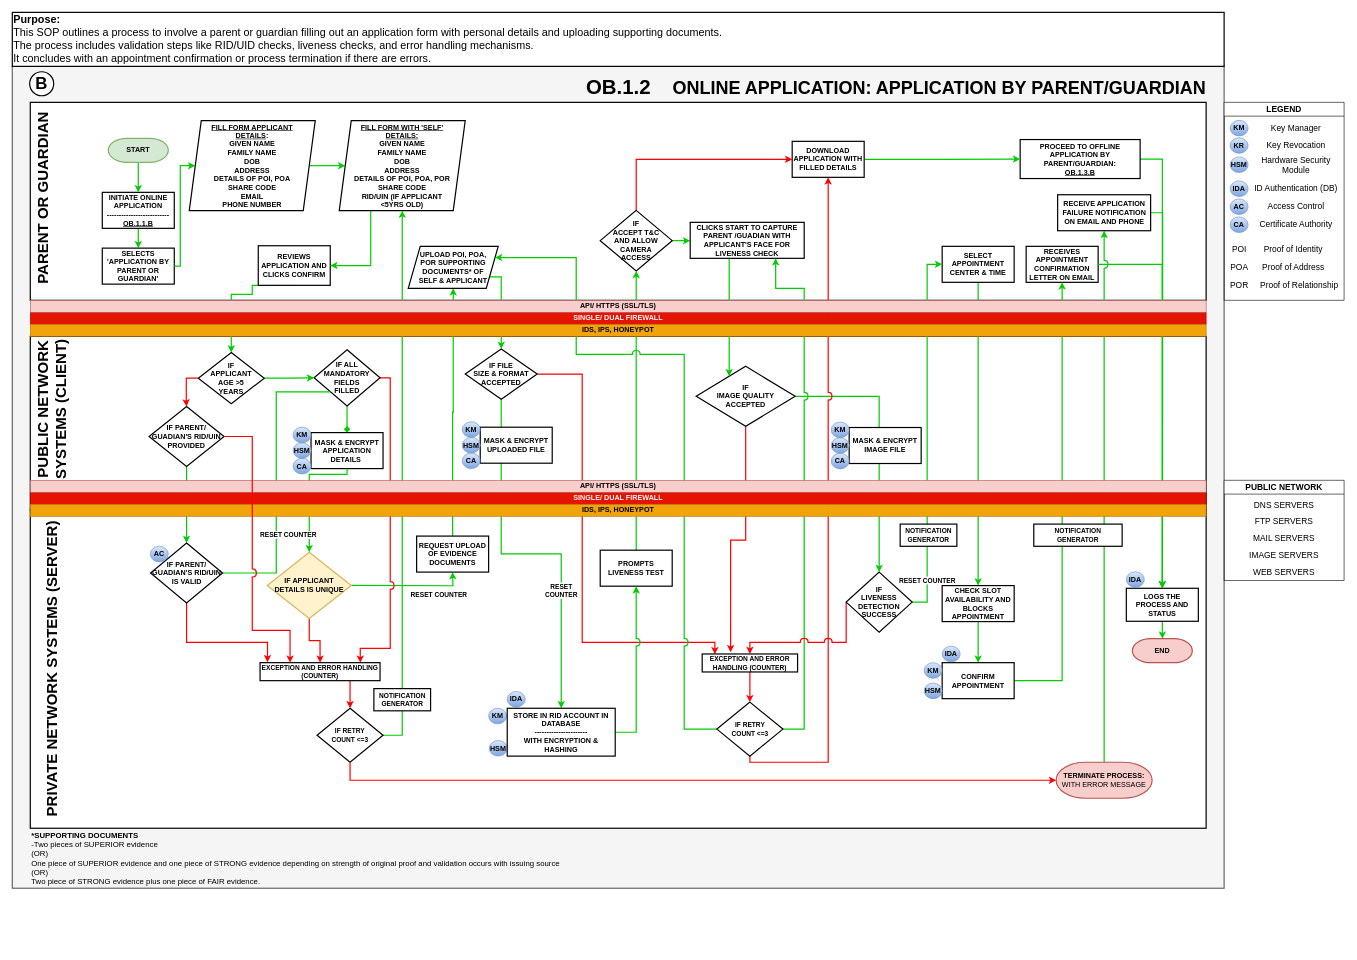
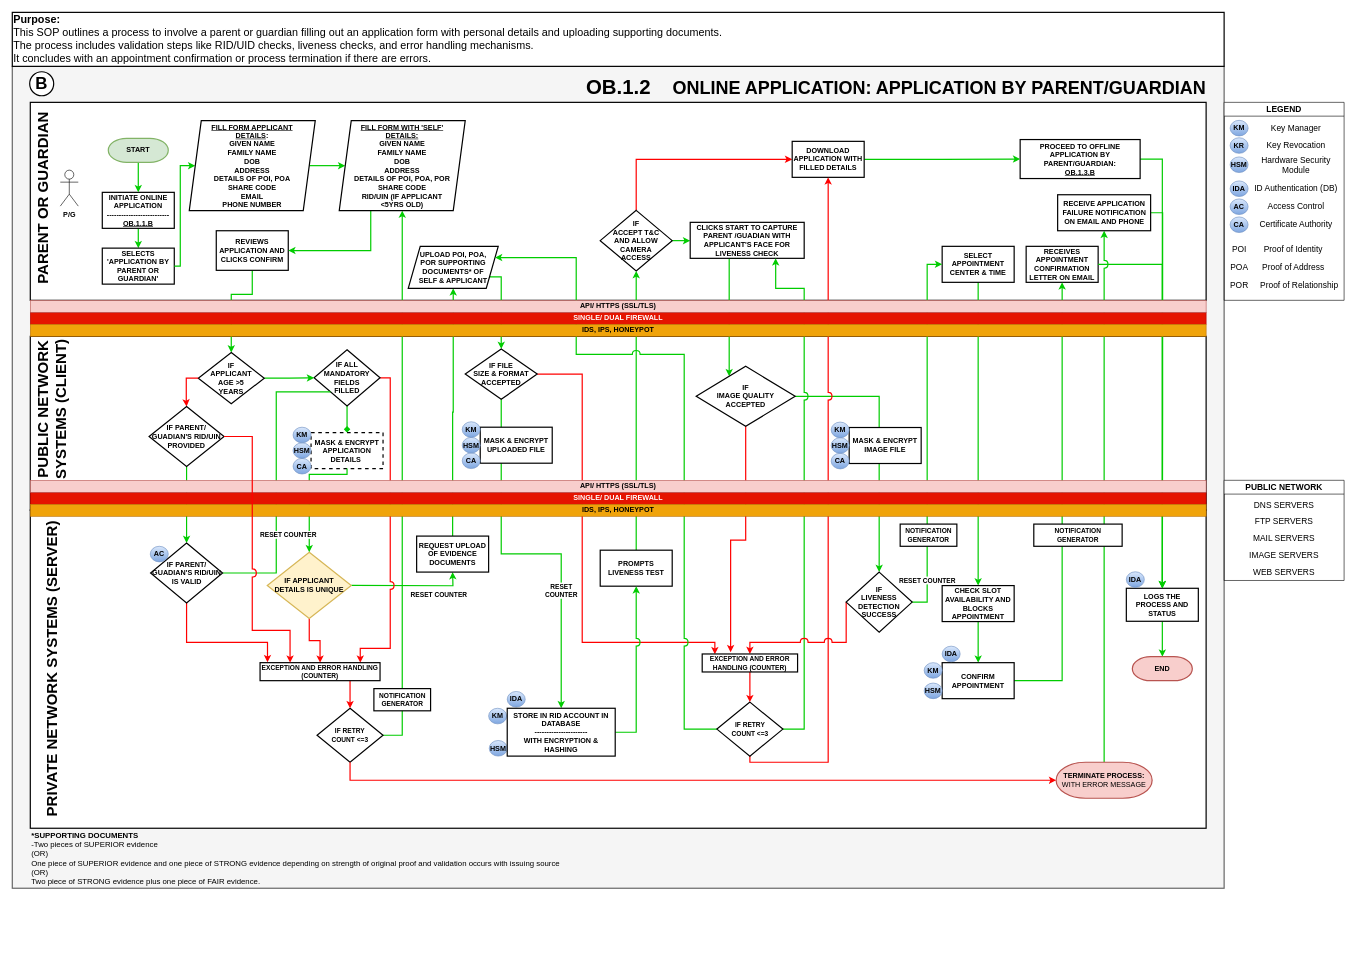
node "P/G": added
node "REVIEWS APPLICATION AND CLICKS CONFIRM": moved (294, 266) -> (252, 251)
node "MASK & ENCRYPT APPLICATION DETAILS": style solid -> dashed
node "END": moved (1163, 651) -> (1163, 669)
